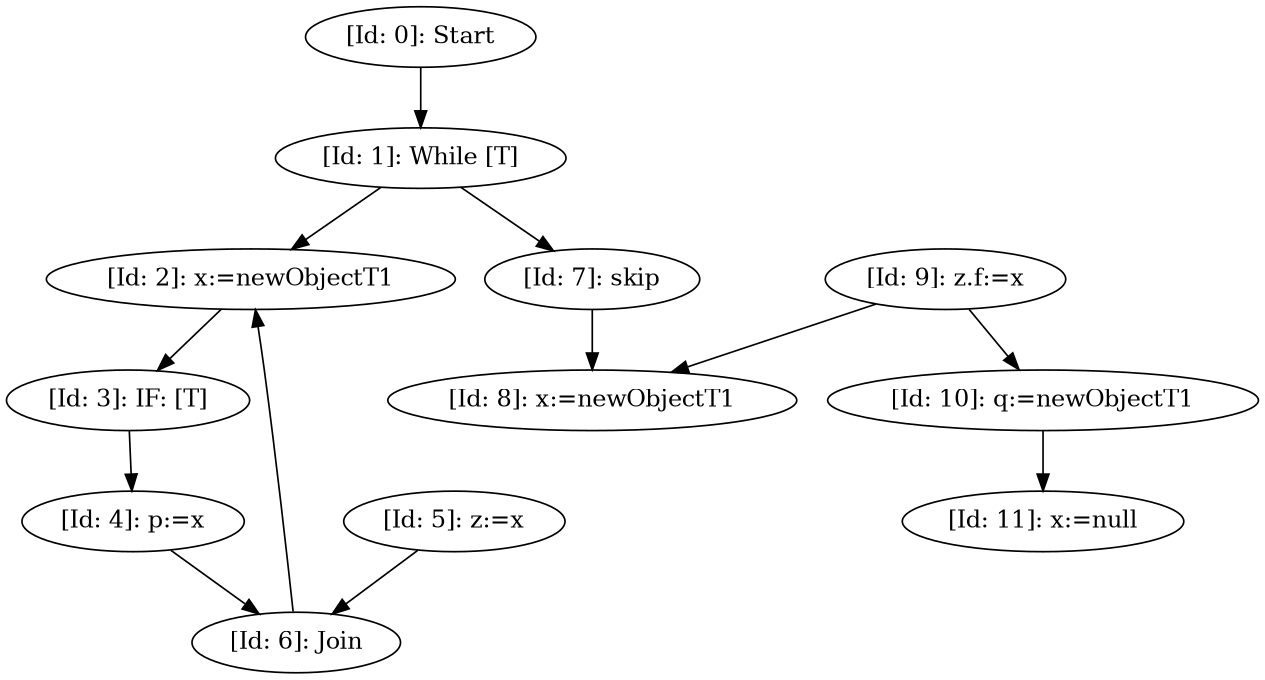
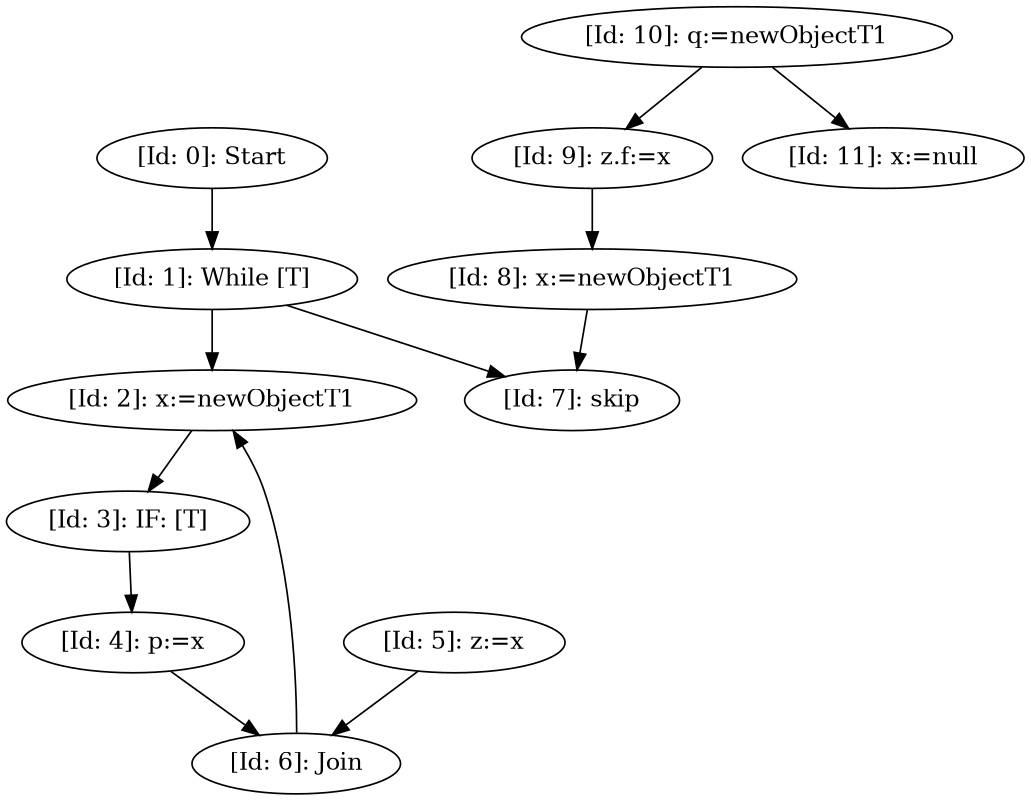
edge "[Id: 7]: skip" -> "[Id: 8]: x:=newObjectT1": reversed
edge "[Id: 9]: z.f:=x" -> "[Id: 10]: q:=newObjectT1": reversed
